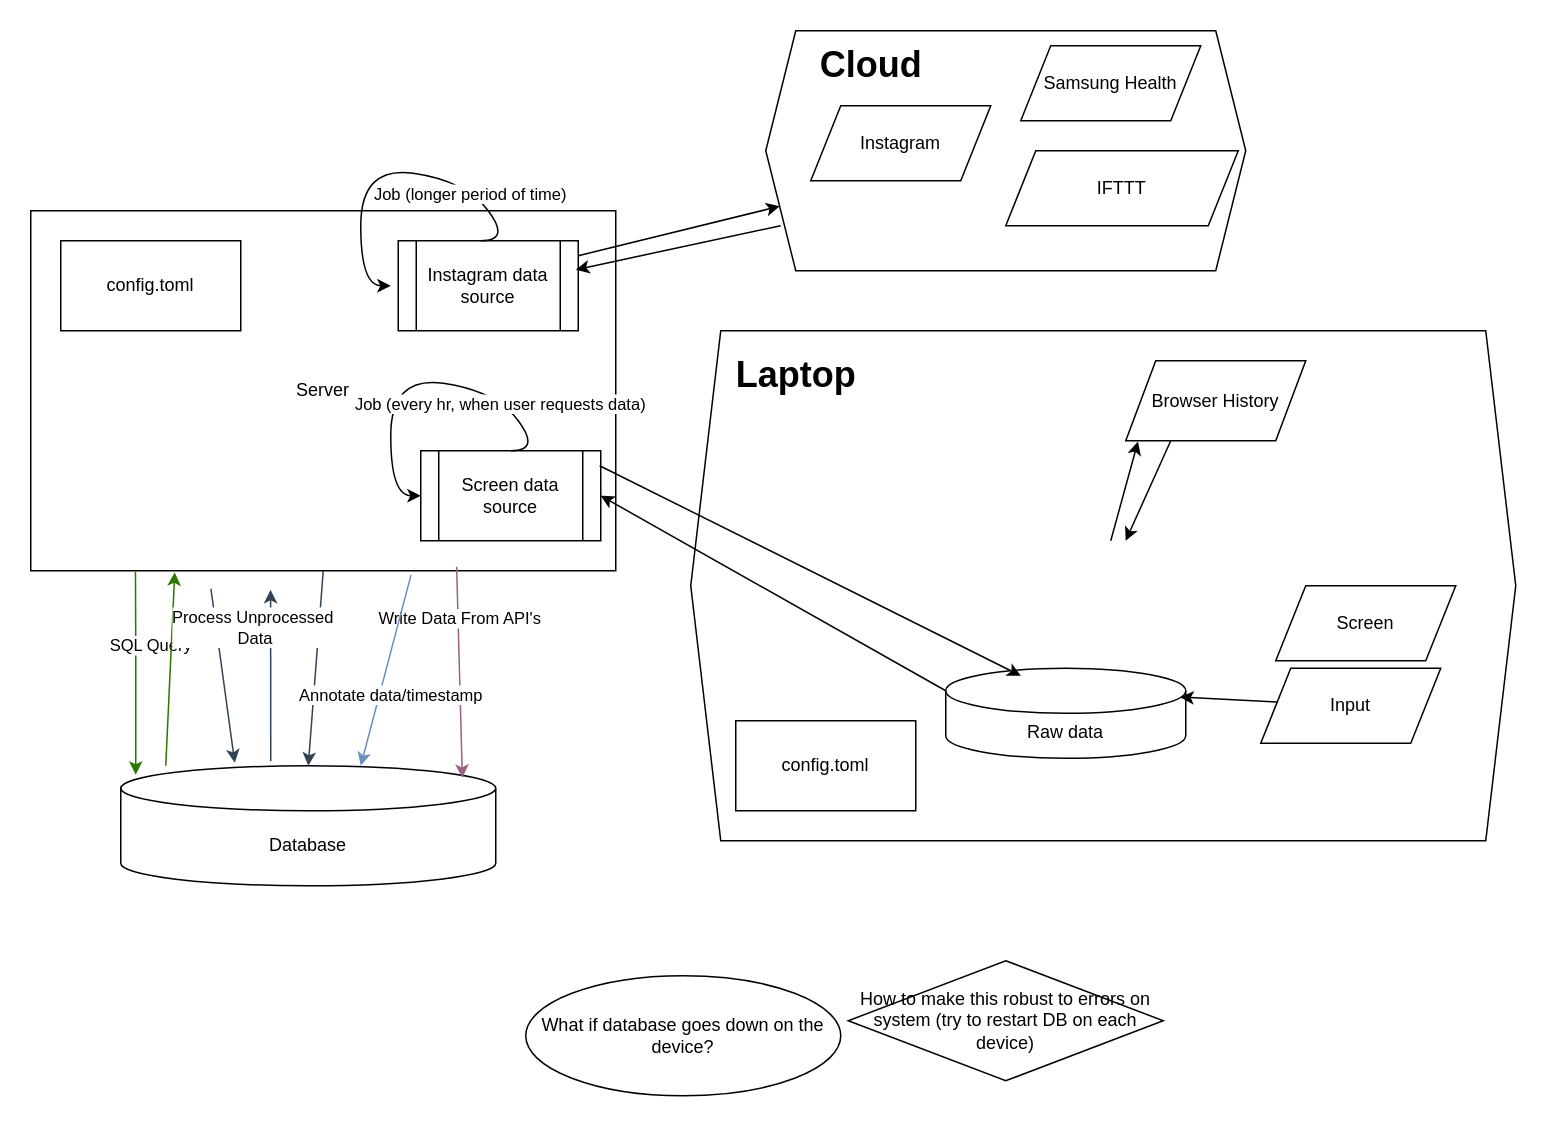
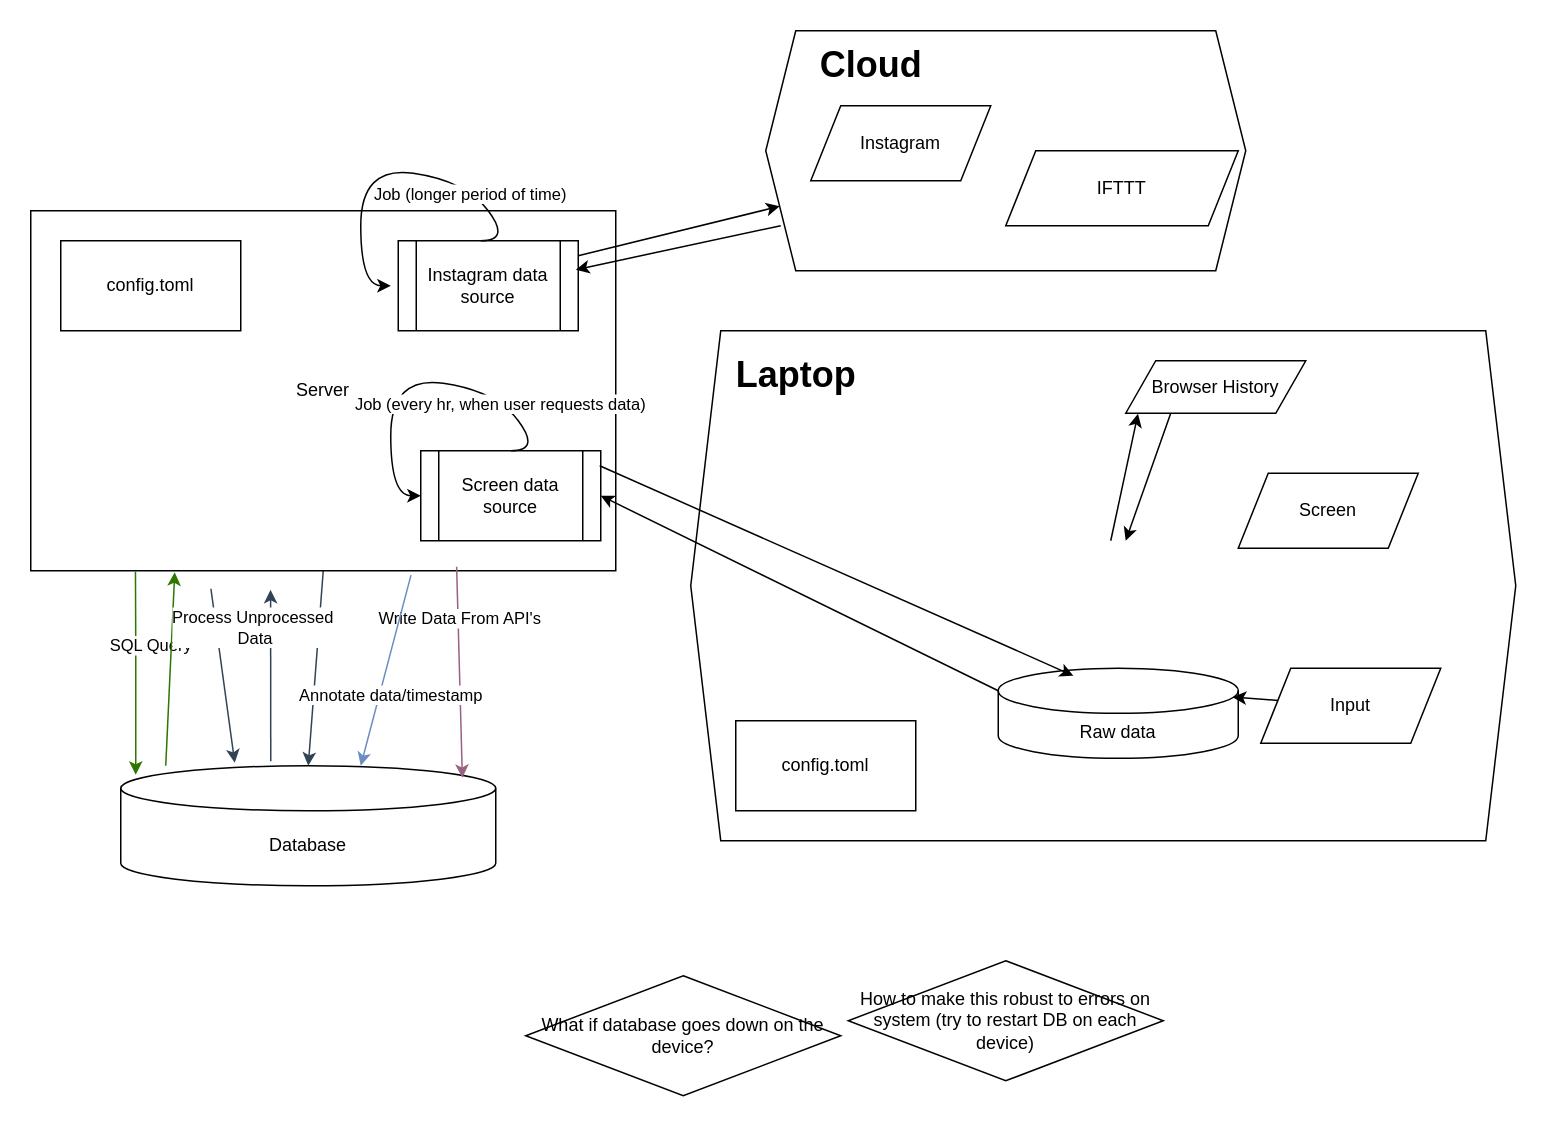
node "Samsung Health": removed
node "Browser History": size 180x80 -> 180x53
node "Screen": moved (1366, 623) -> (1328, 511)
node "Raw data": moved (1066, 713) -> (1118, 713)
node "What if database goes down on the device?": shape ellipse -> diamond
